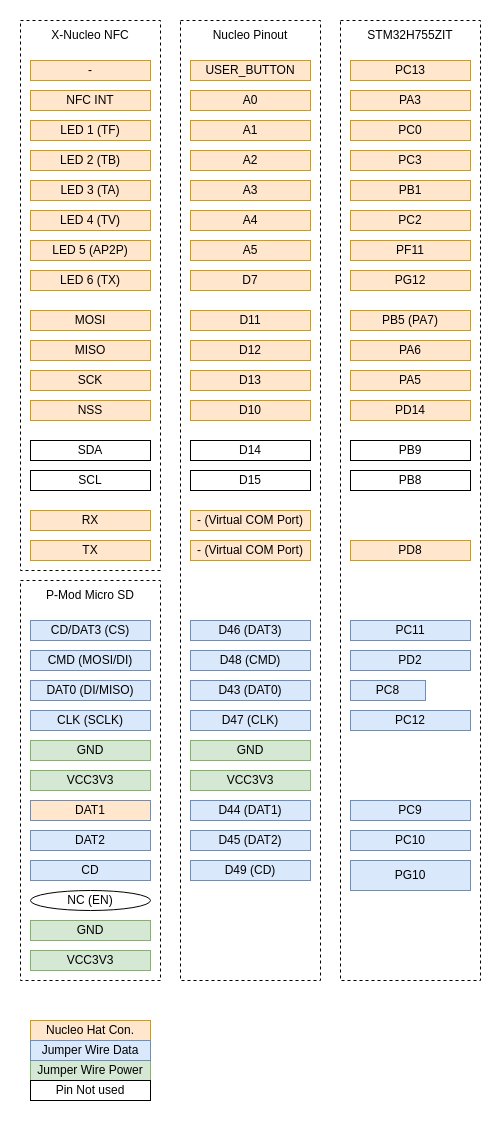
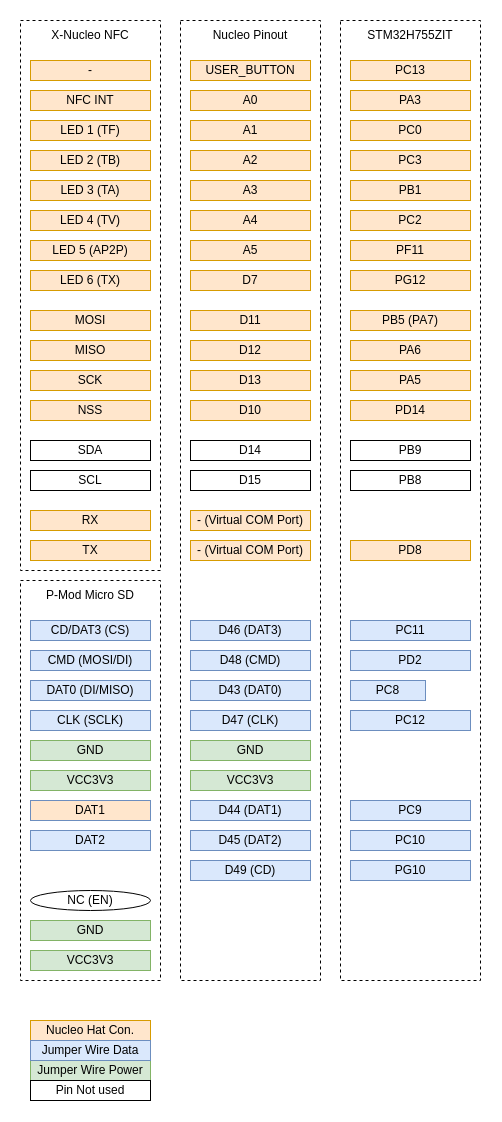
node "CD": removed
node "PG10": size 120x30 -> 120x20
